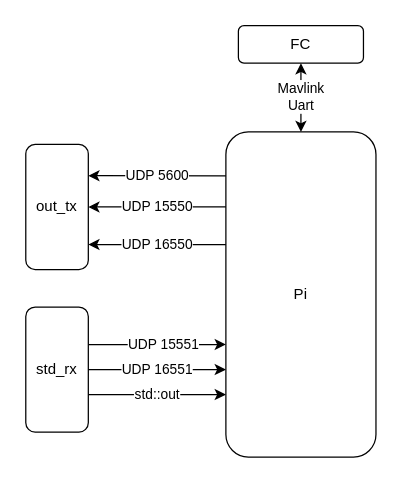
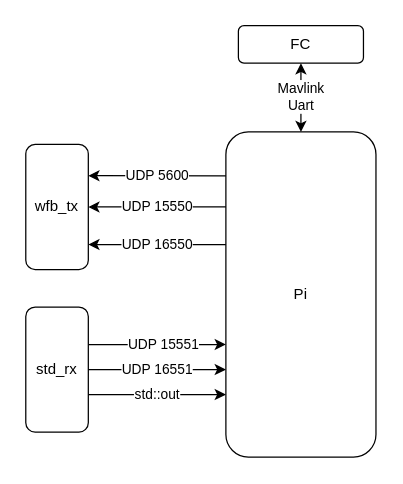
node "out_tx": label "out_tx" -> "wfb_tx"
